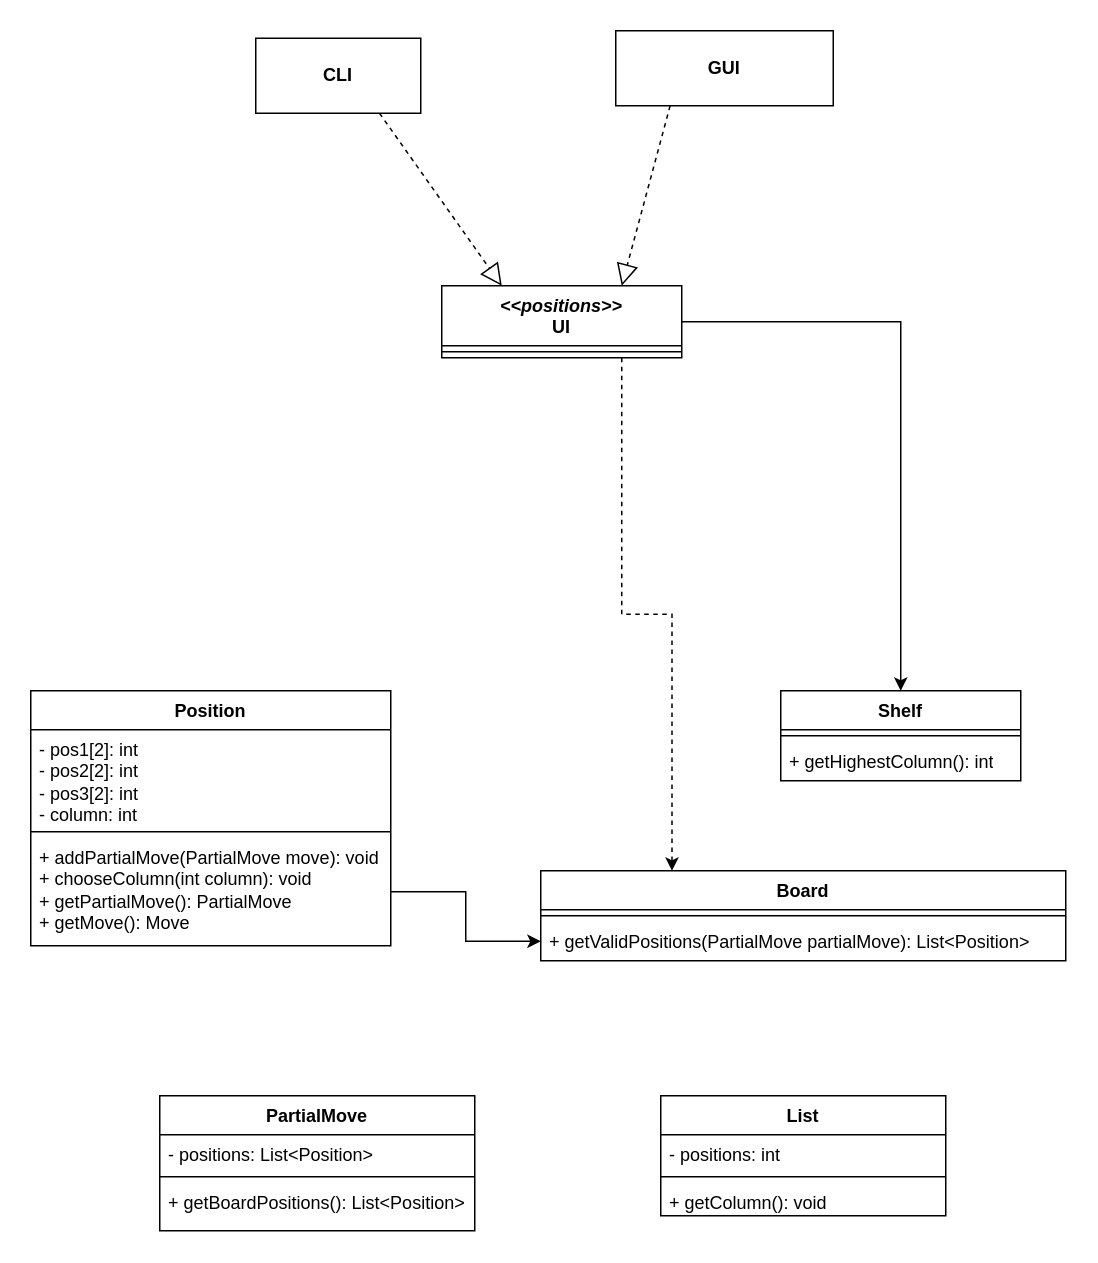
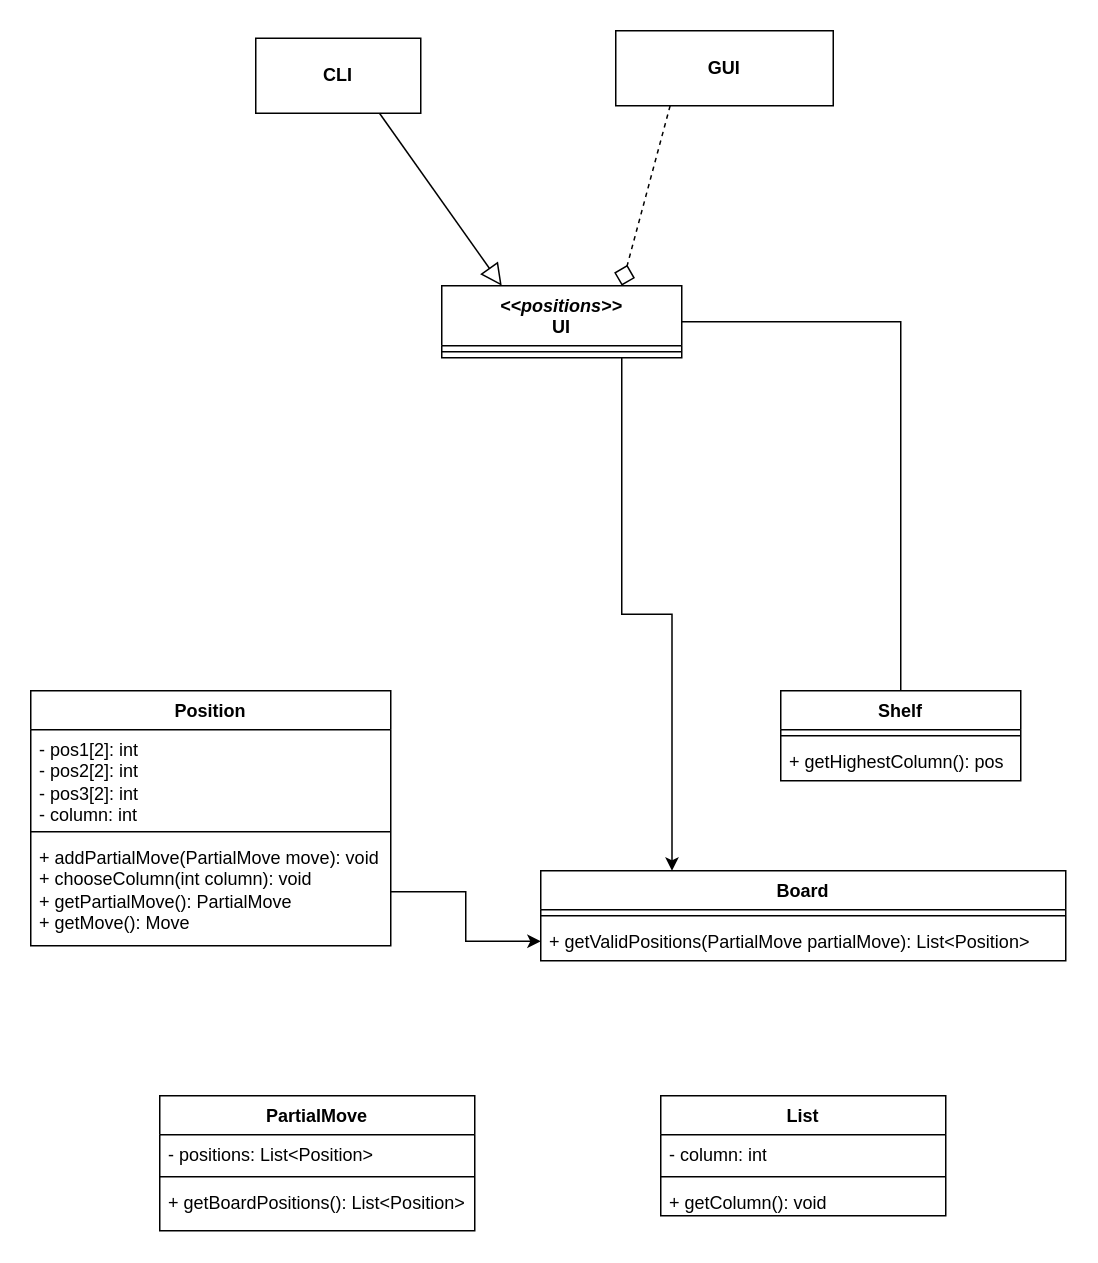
edge "CLI" -> "<<positions>> UI": style dashed -> solid
edge "GUI" -> "<<positions>> UI": arrowhead block -> diamond
edge "<<positions>> UI" -> "Board": style dashed -> solid
edge "<<positions>> UI" -> "Shelf": arrowhead classic -> none
node "+ getHighestColumn(): int": label "+ getHighestColumn(): int" -> "+ getHighestColumn(): pos"
node "- positions: int": label "- positions: int" -> "- column: int"
